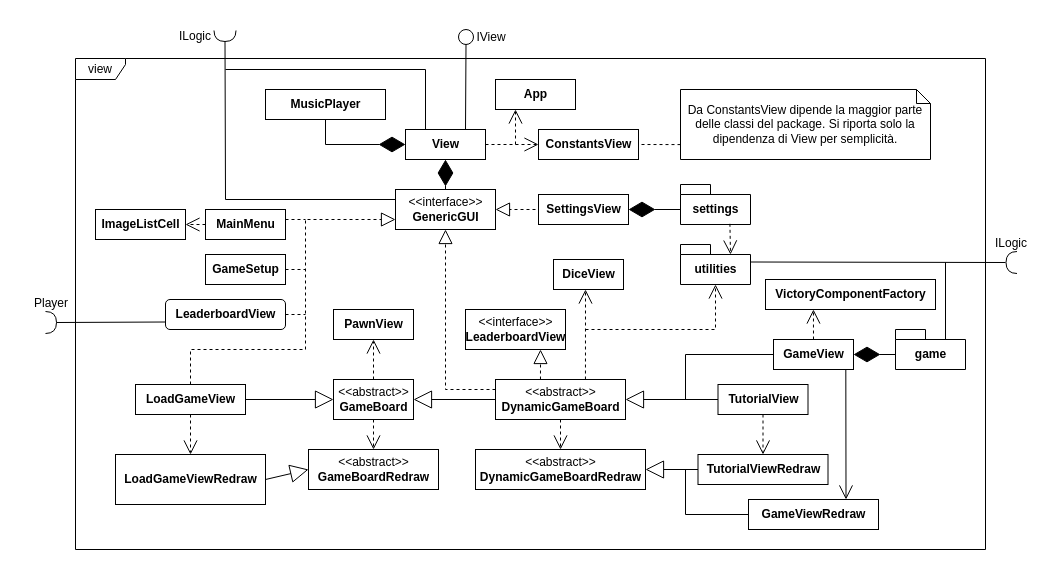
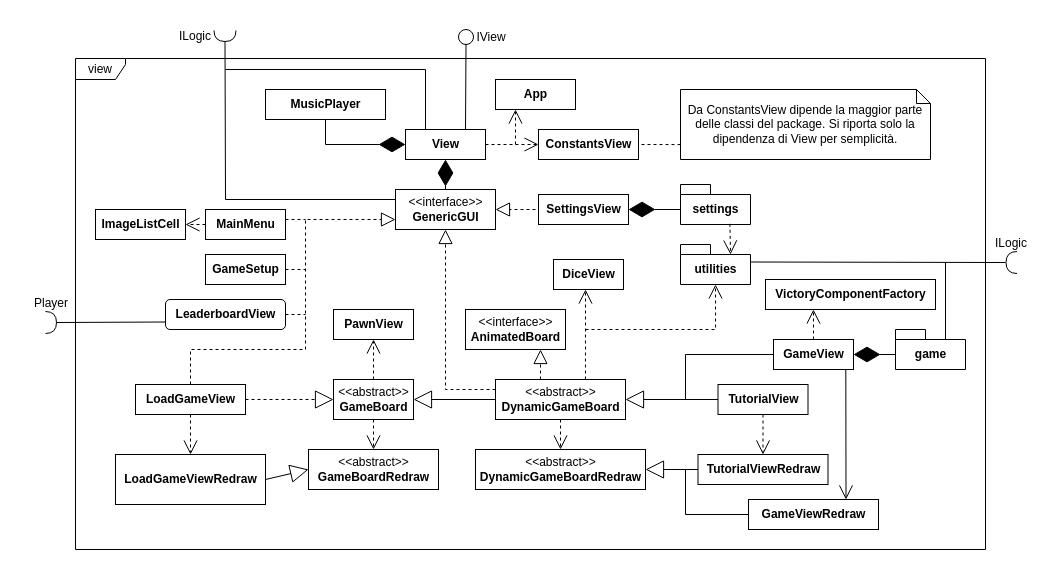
node "<<interface>> LeaderboardView": label "<<interface>> LeaderboardView" -> "<<interface>> AnimatedBoard"
edge "LoadGameView" -> "<<abstract>> GameBoard": style solid -> dashed
